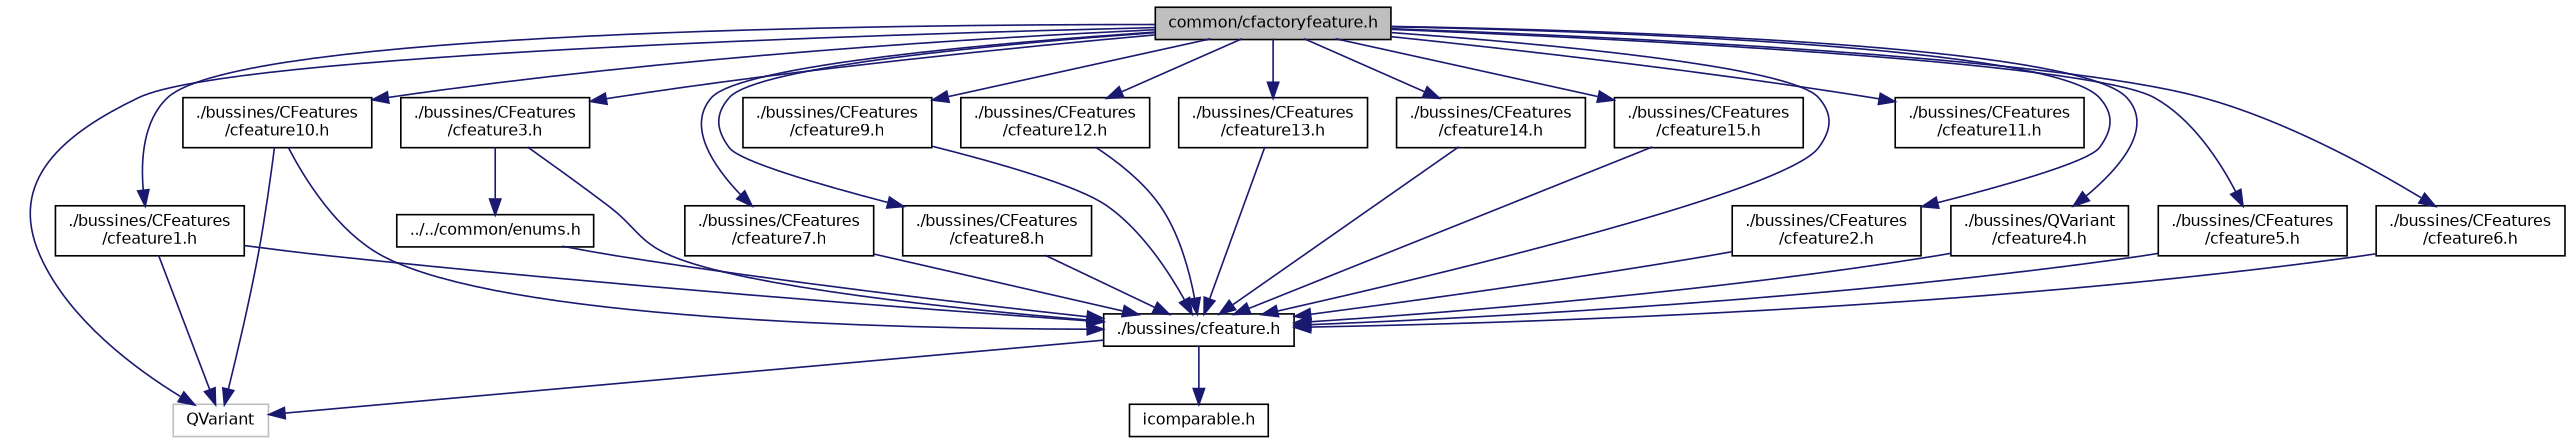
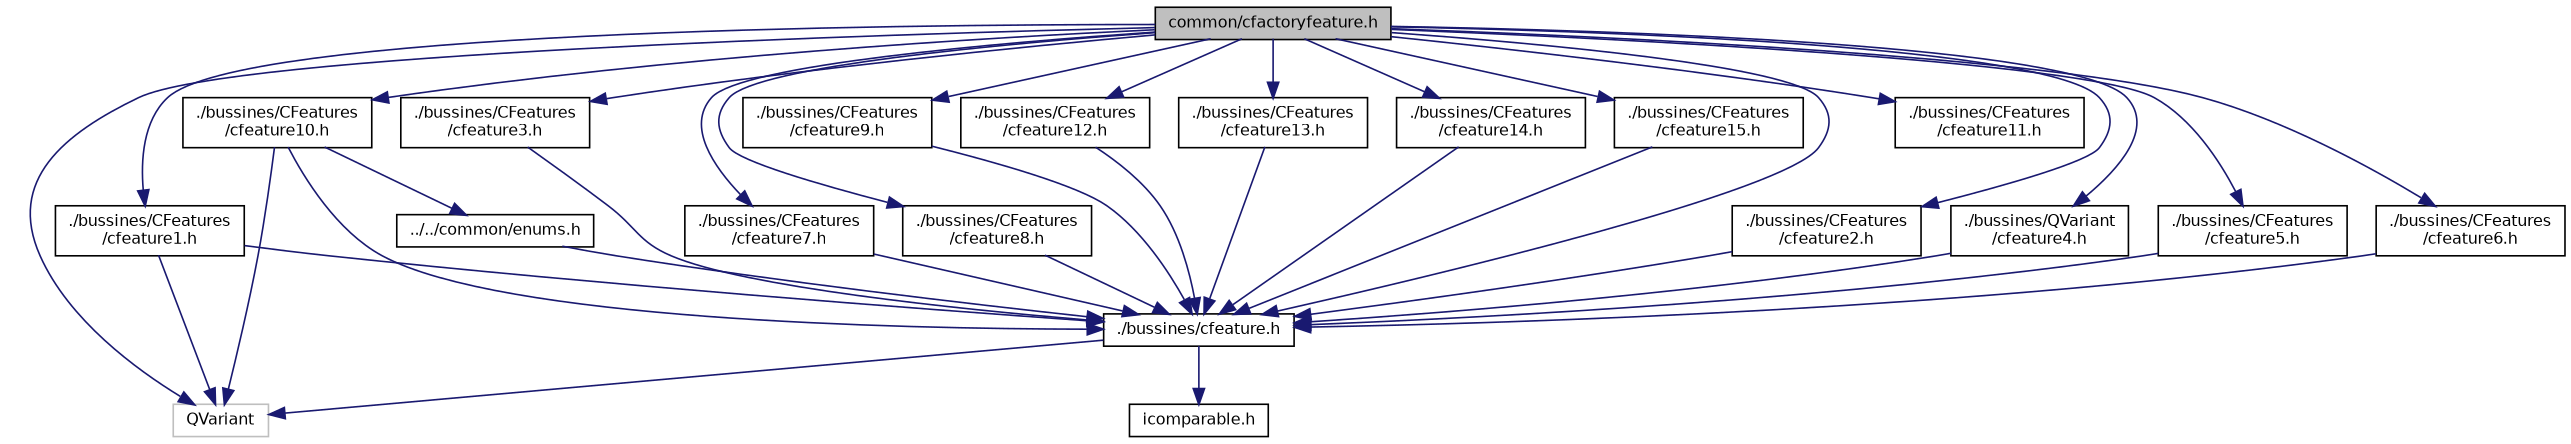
edge "./bussines/CFeatures /cfeature3.h" -> "../../common/enums.h": now "./bussines/CFeatures /cfeature10.h" -> "../../common/enums.h"
